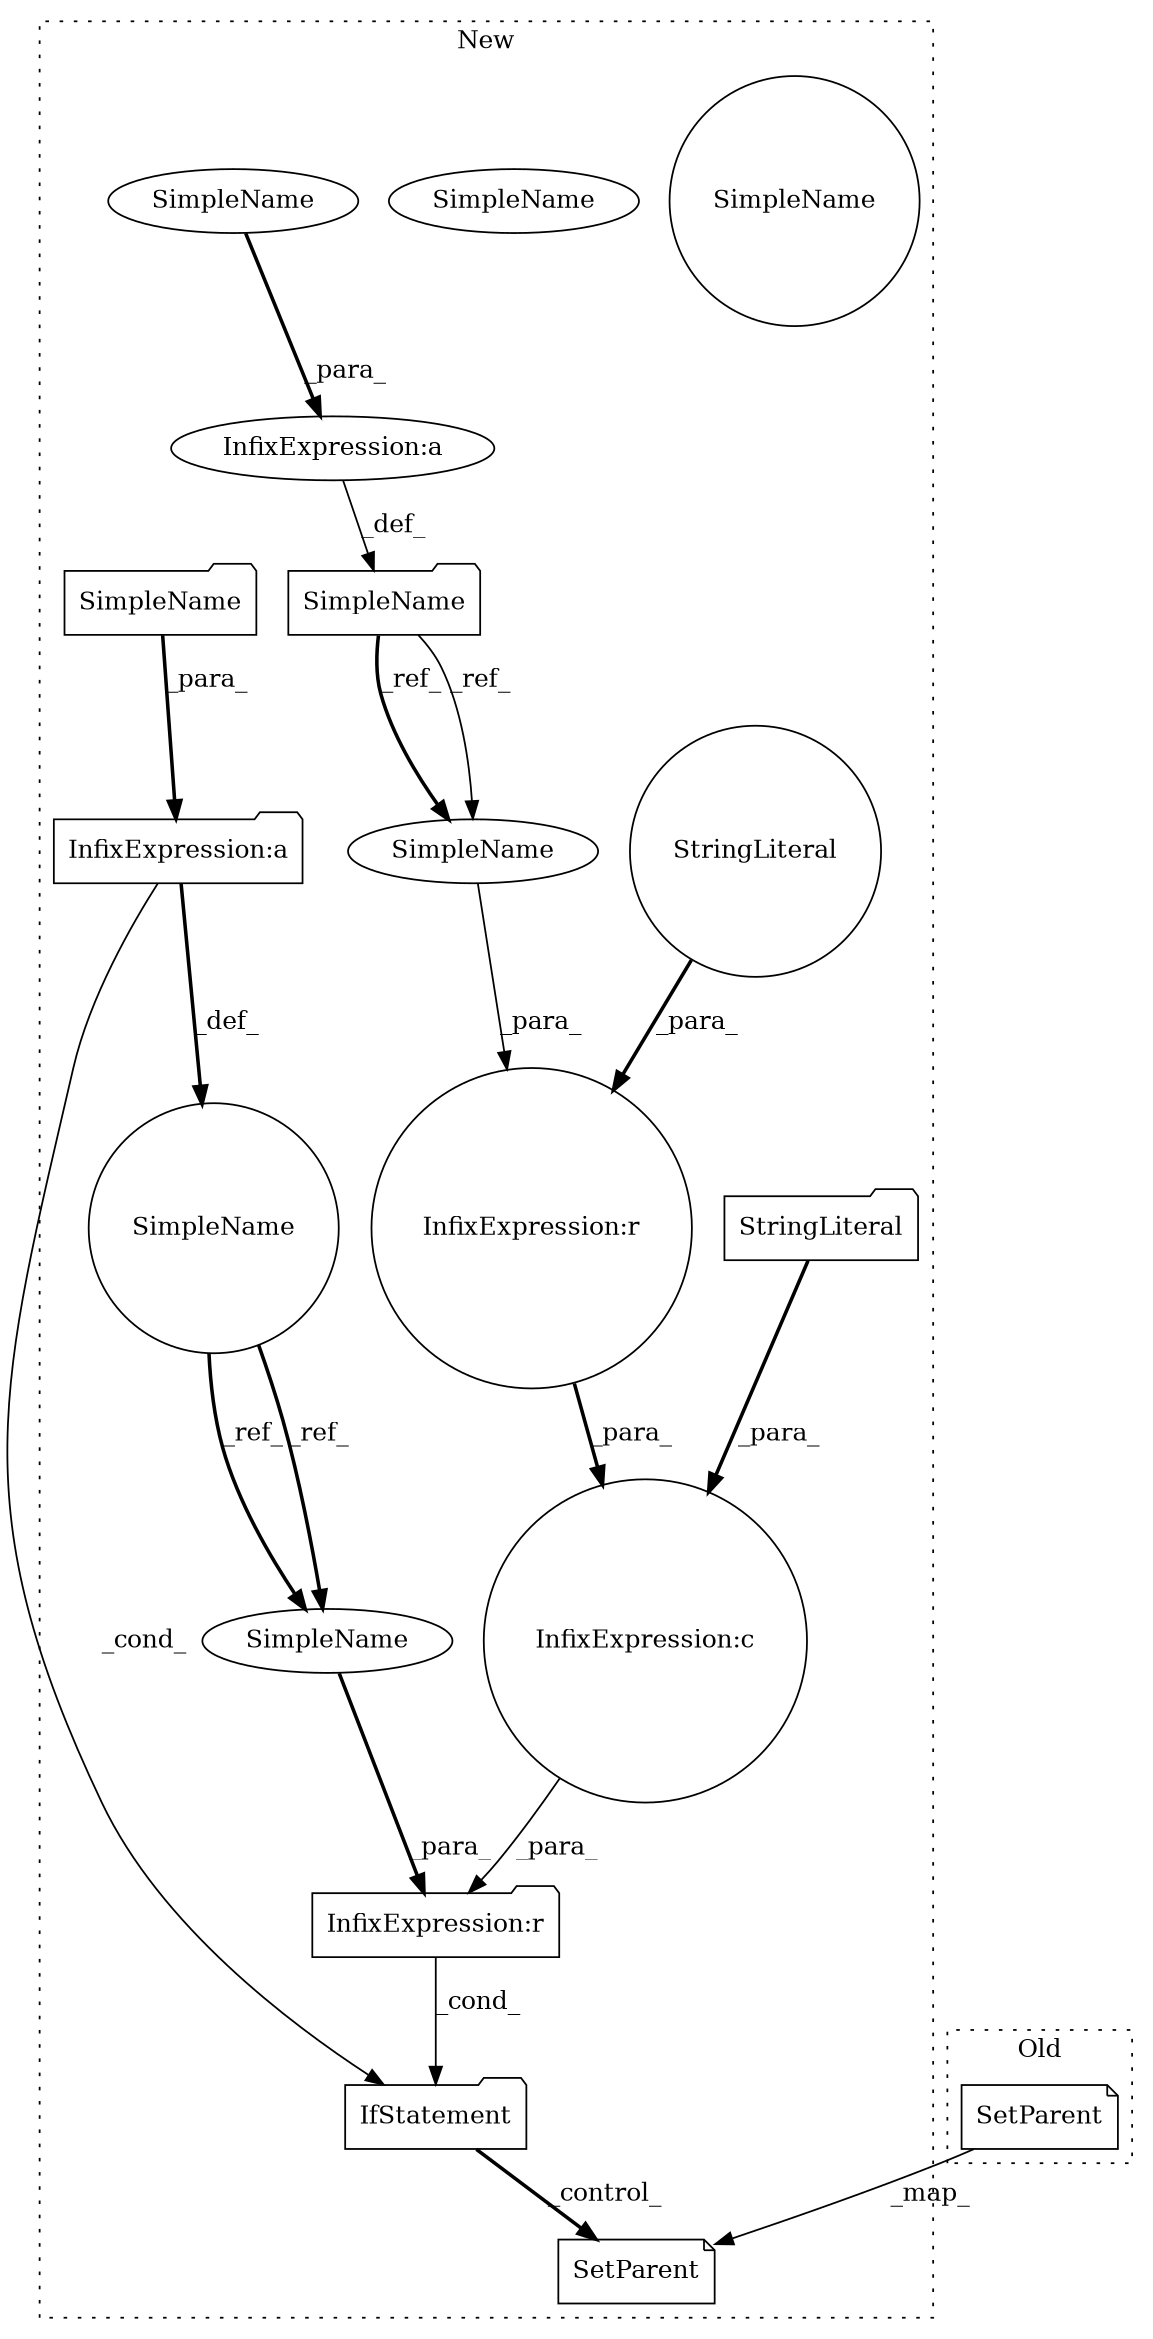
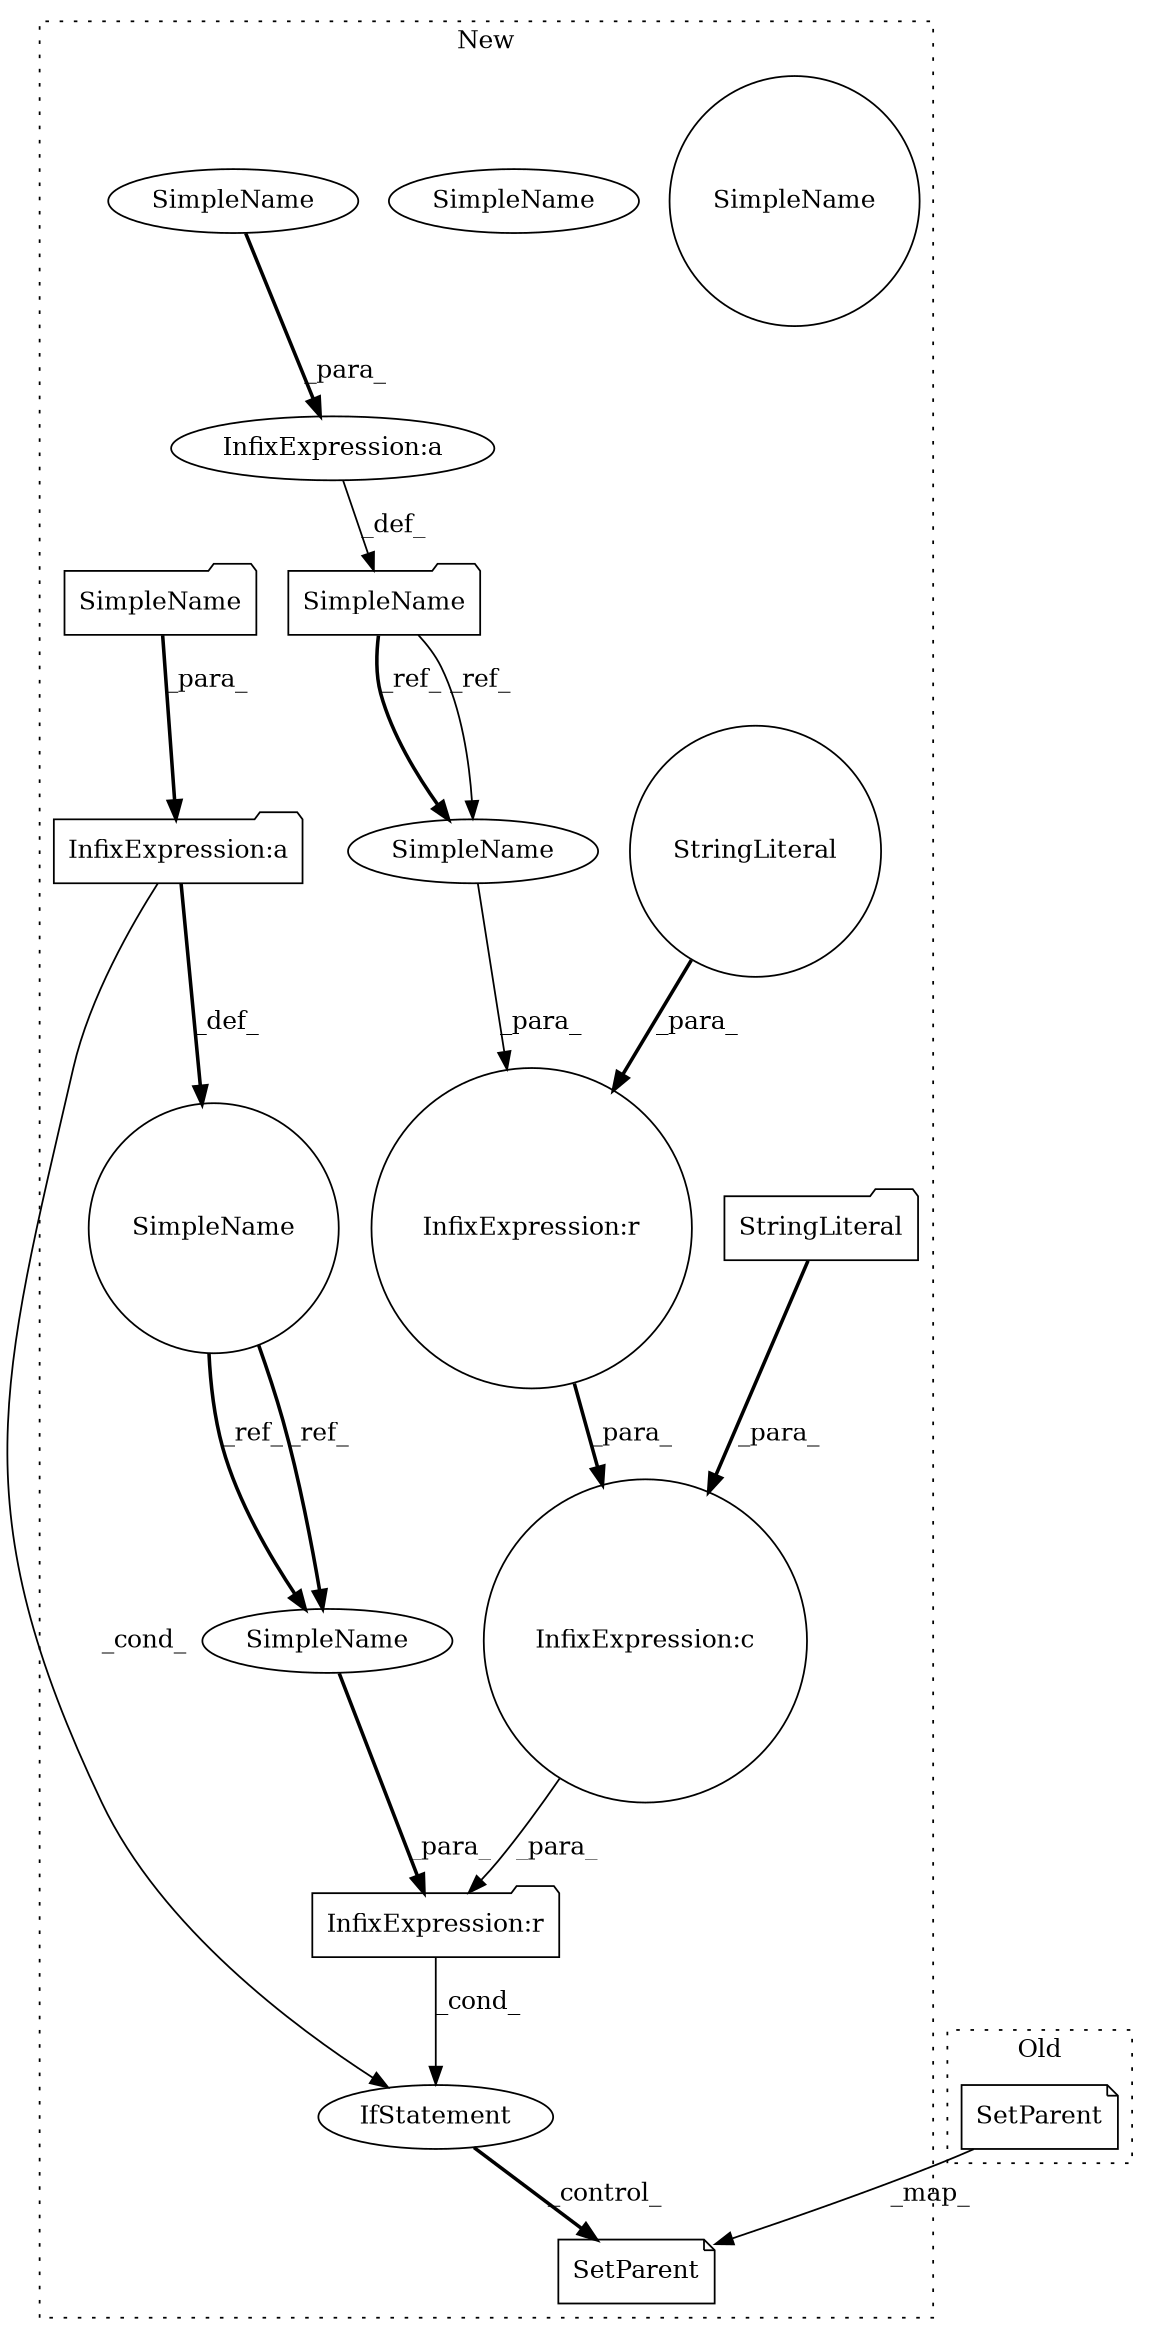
node "IfStatement": shape folder -> ellipse
